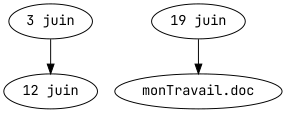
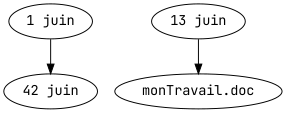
node "3 juin": label "3 juin" -> "1 juin"
node "19 juin": label "19 juin" -> "13 juin"
node "12 juin": label "12 juin" -> "42 juin"
